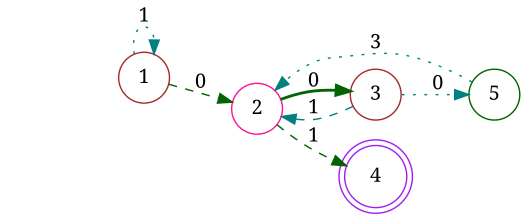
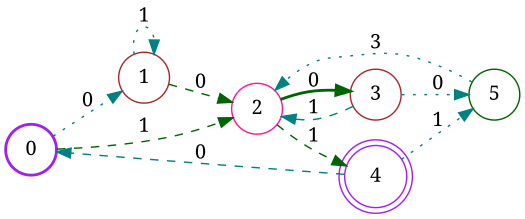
edge "4" -> "5": added, label "1"
node "0": added
